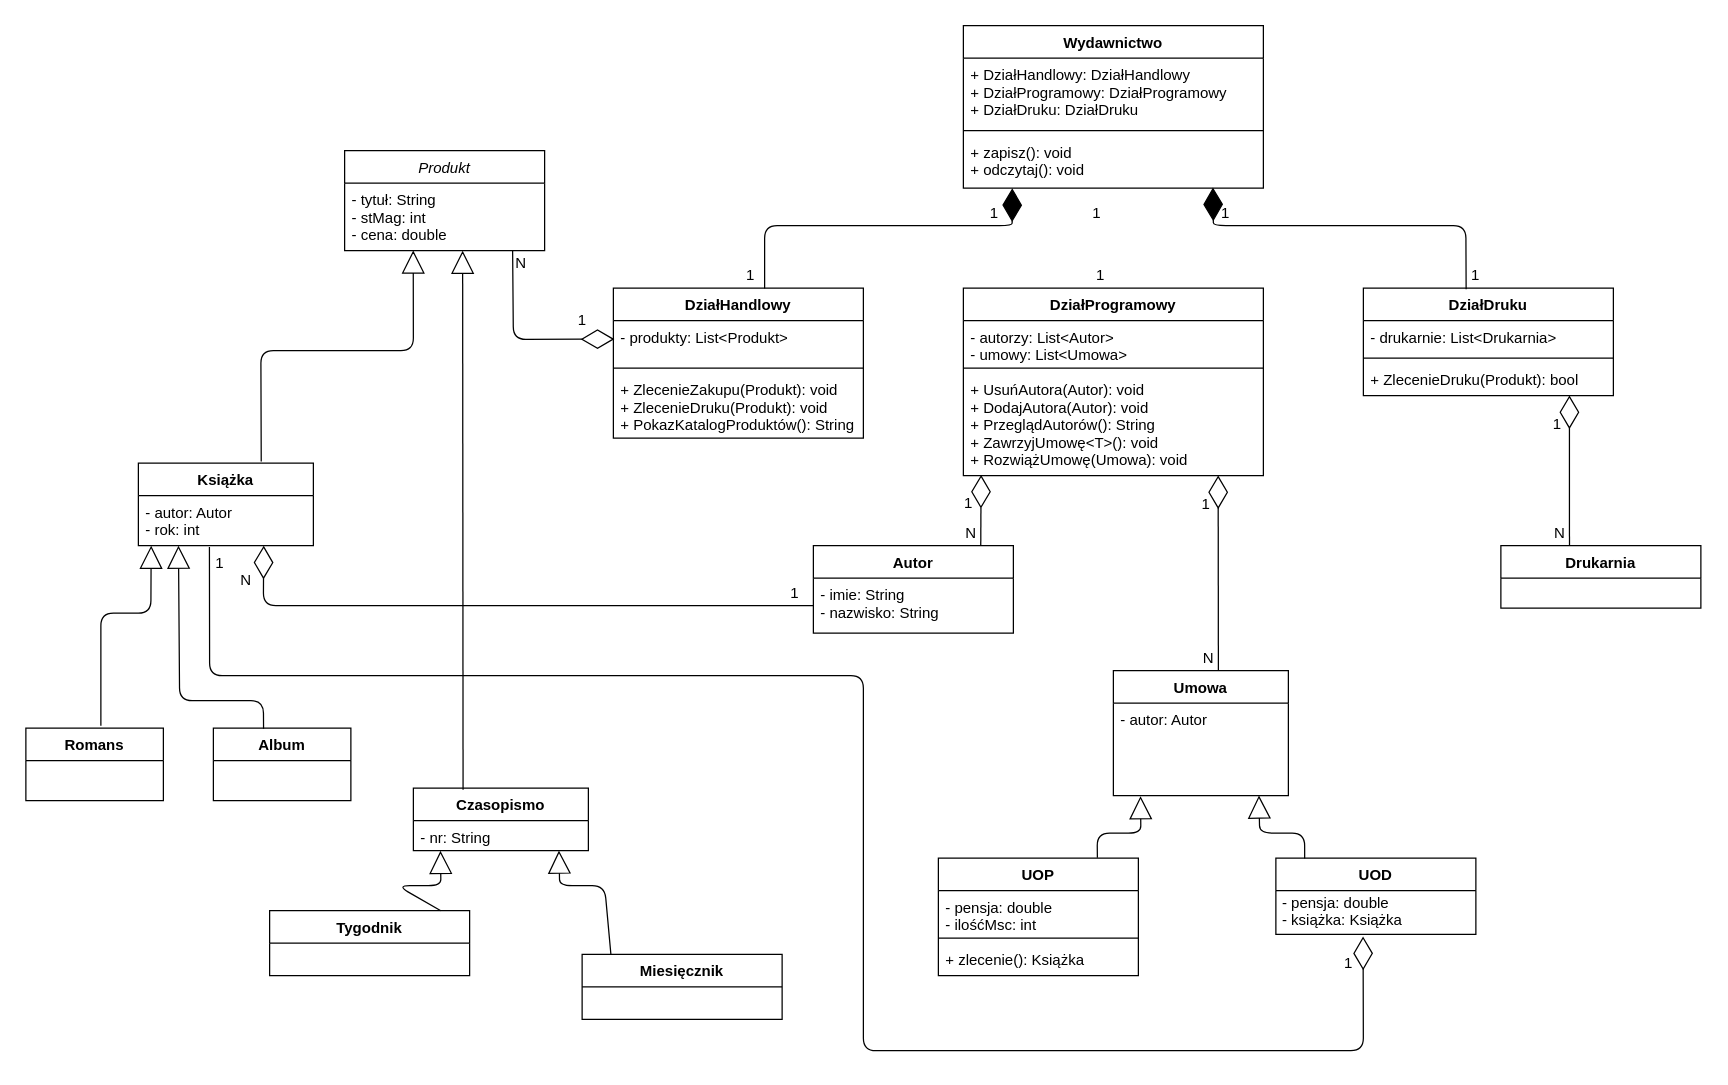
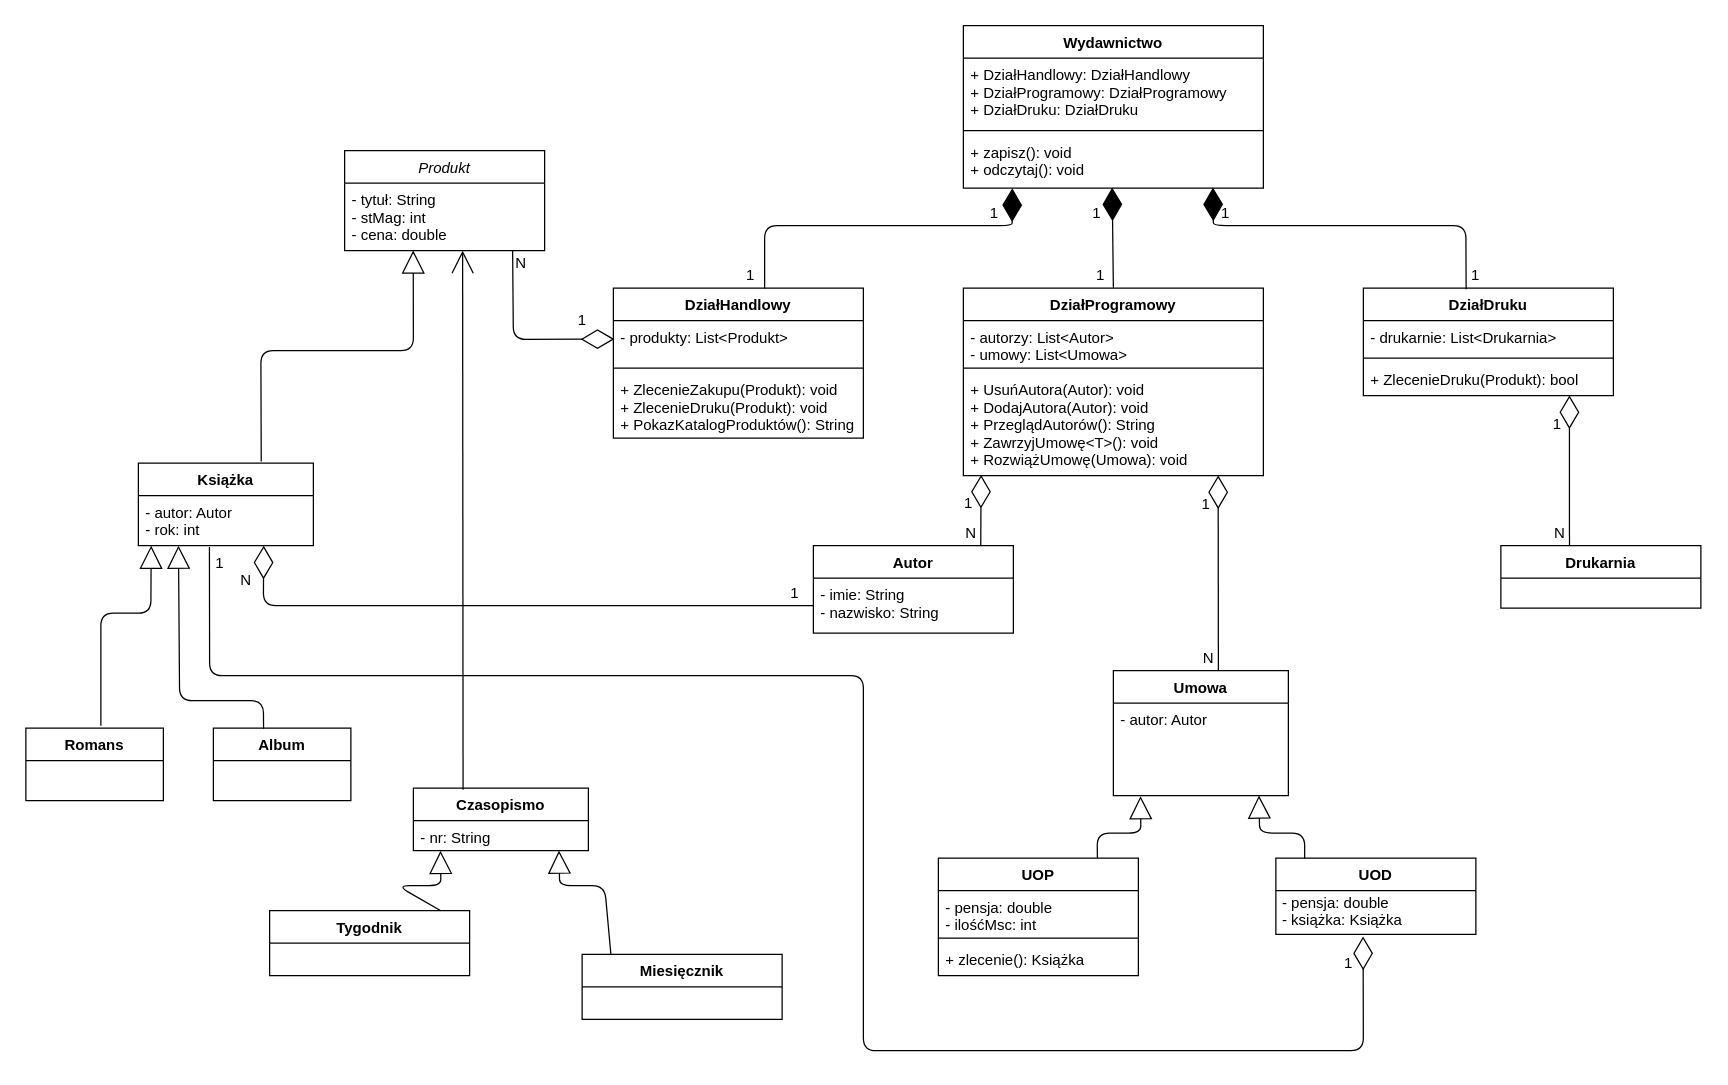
edge "DziałProgramowy" -> "+ zapisz(): void + odczytaj(): void": added
edge "Czasopismo" -> "- tytuł: String - stMag: int - cena: double": arrowhead block -> open
